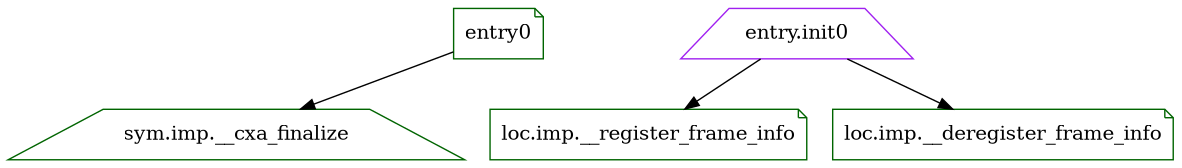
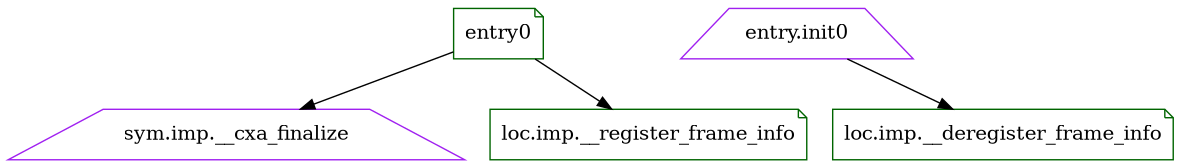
edge "entry.init0" -> "loc.imp.__register_frame_info": now "entry0" -> "loc.imp.__register_frame_info"
node "sym.imp.__cxa_finalize": color darkgreen -> purple
